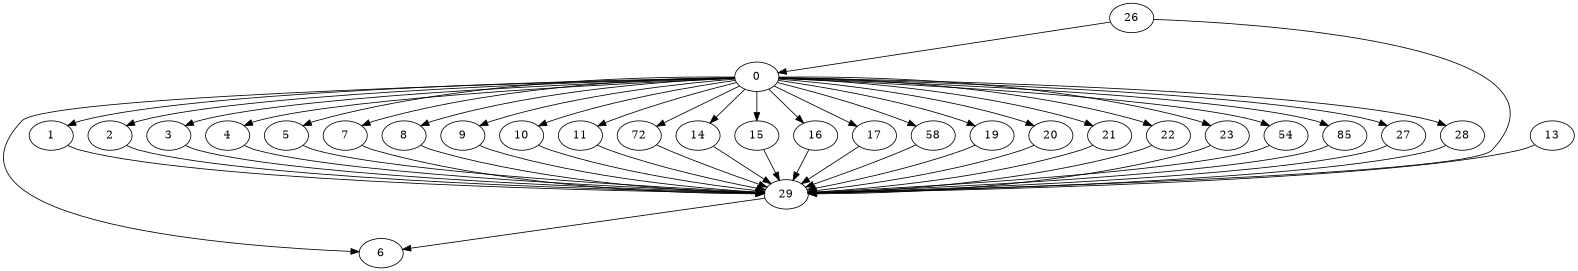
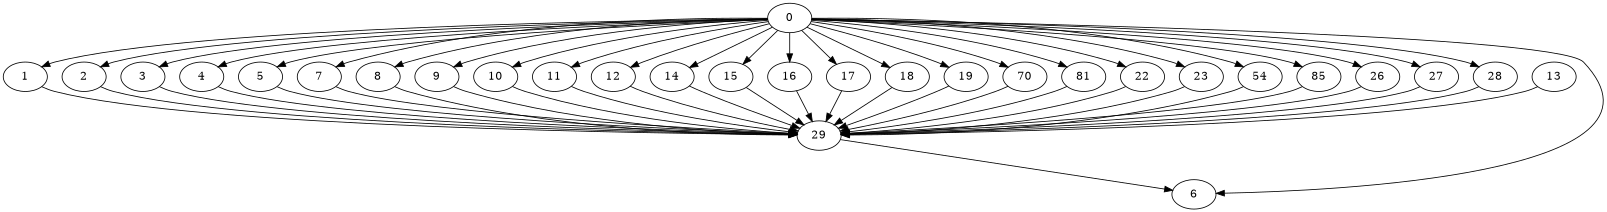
edge "26" -> "0": reversed
node "72": label "72" -> "12"
node "58": label "58" -> "18"
node "20": label "20" -> "70"
node "21": label "21" -> "81"
